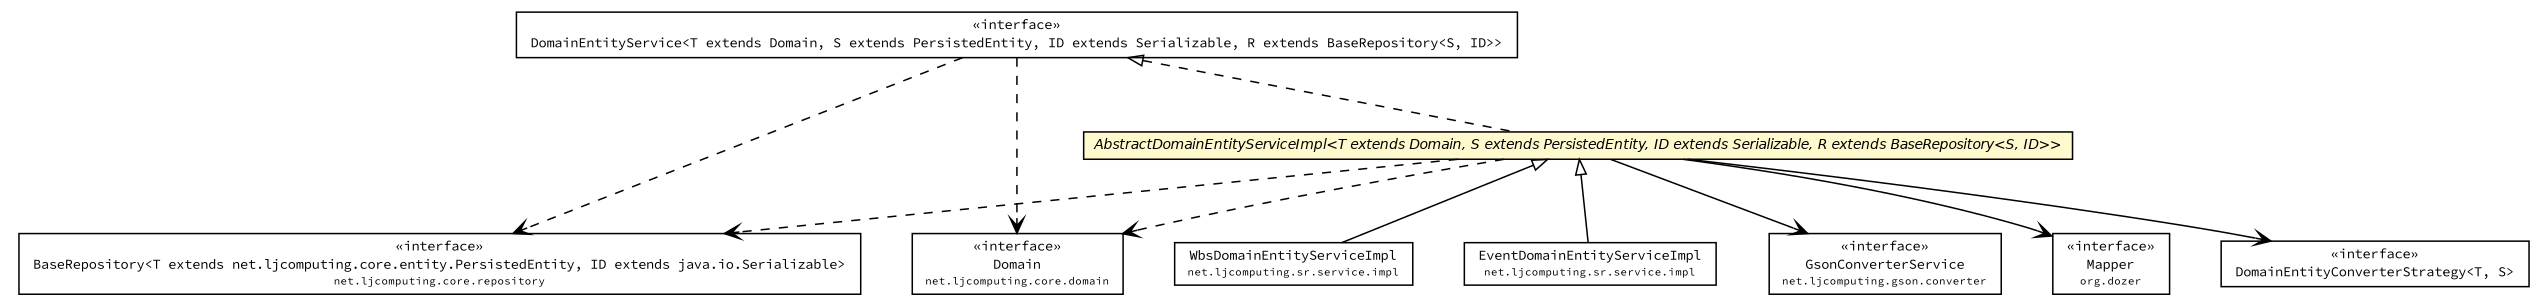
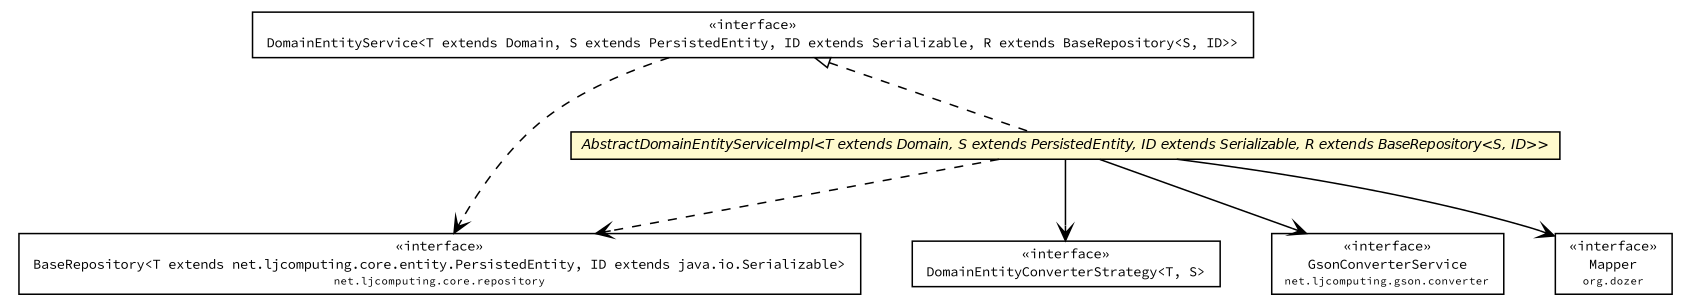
node "Domain": removed
node "WbsDomainEntityServiceImpl": removed
node "EventDomainEntityServiceImpl": removed
